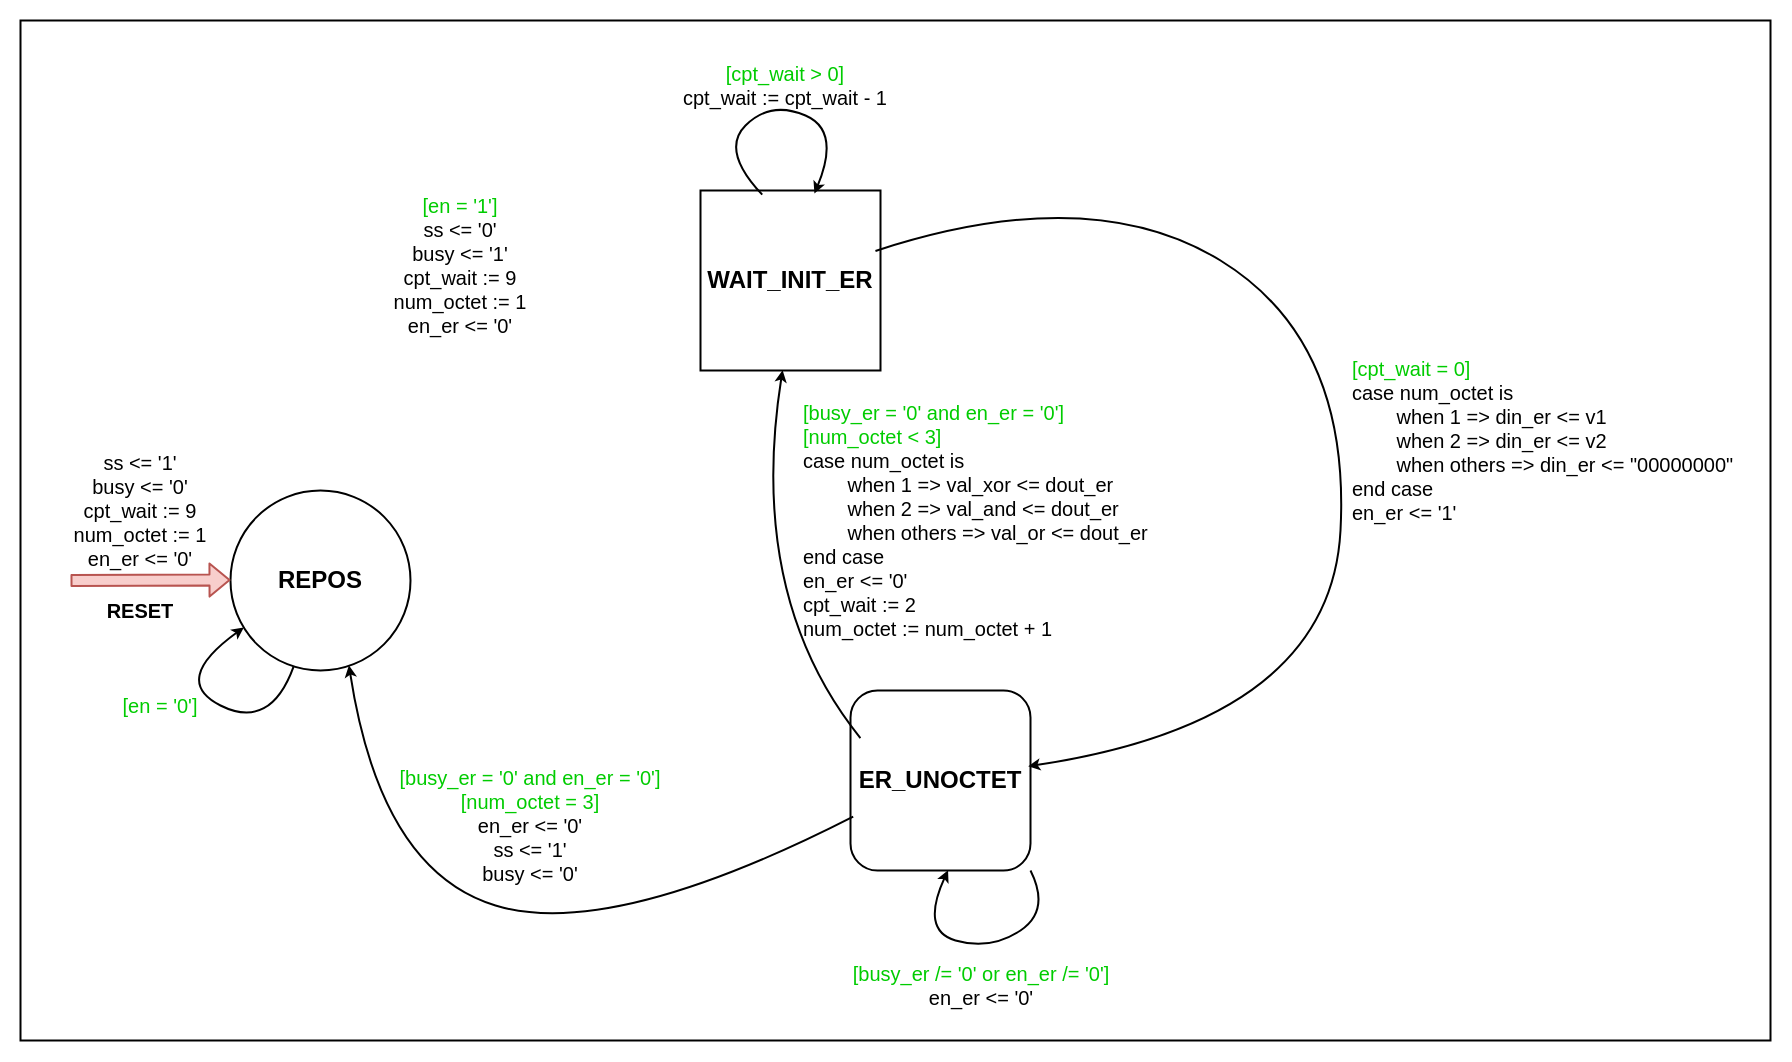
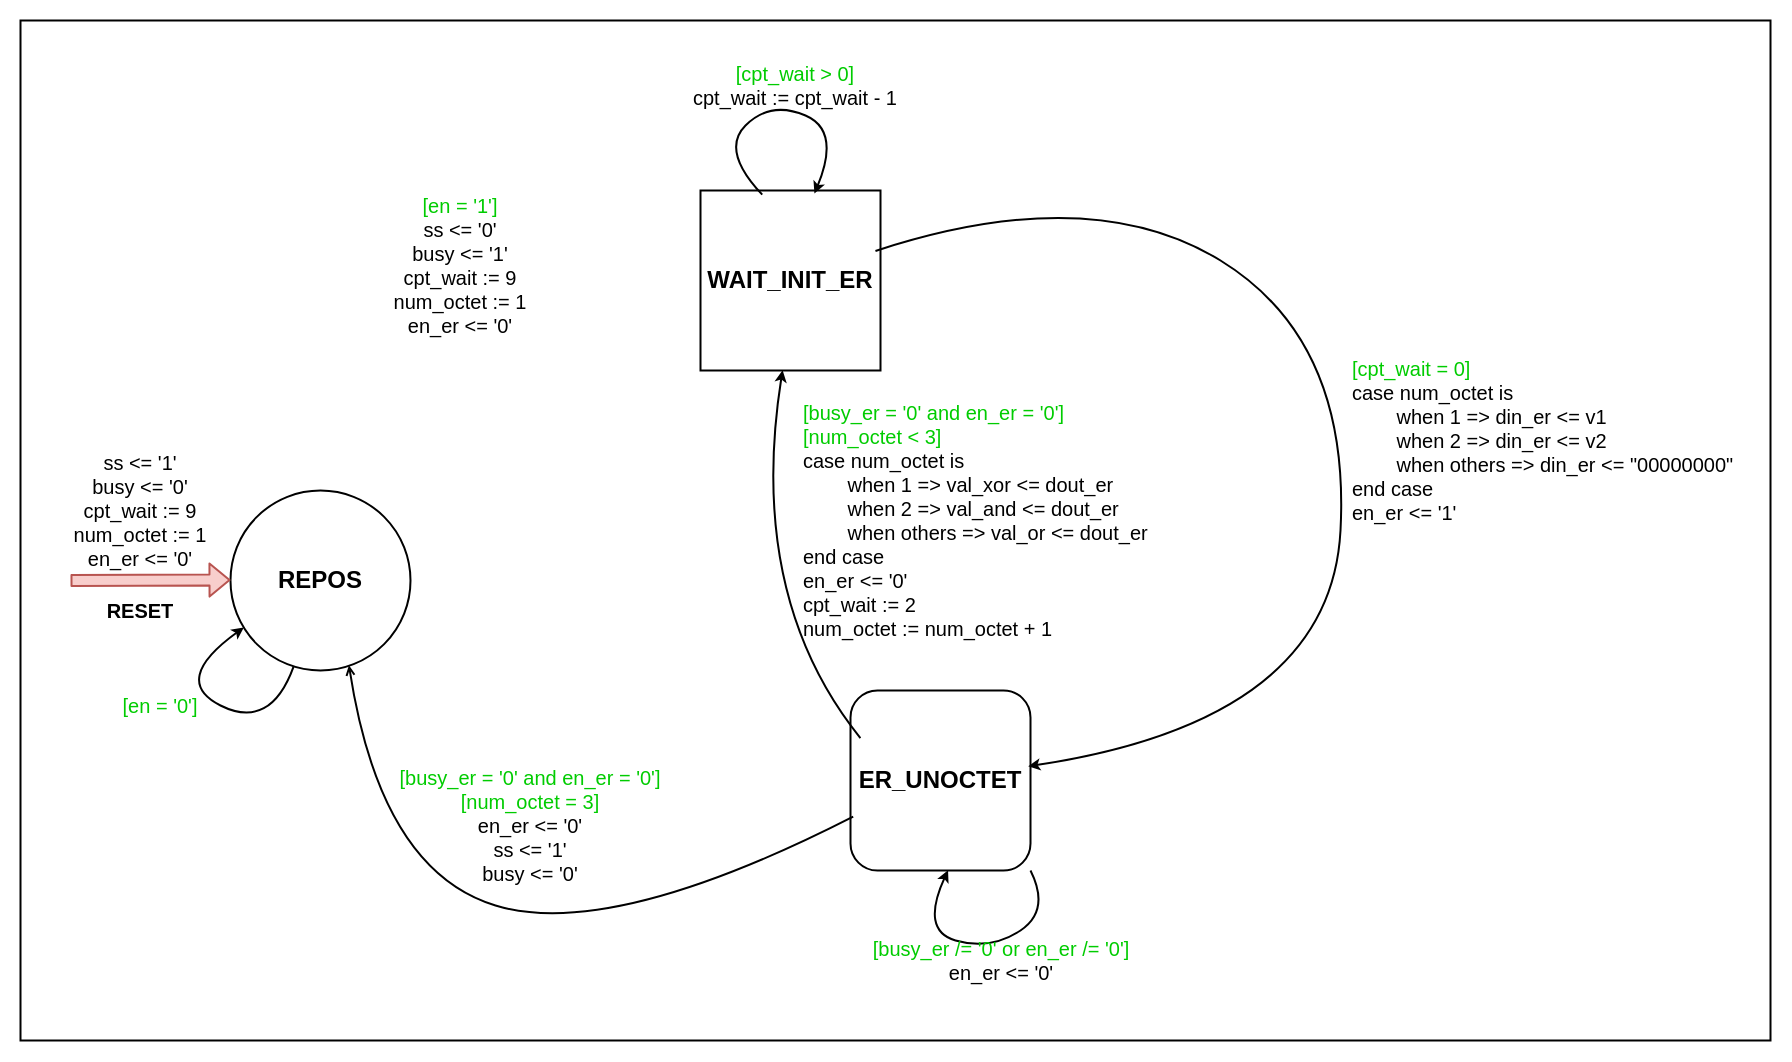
node "[cpt_wait > 0]cpt_wait := cpt_wait - 1": moved (786, 86) -> (796, 86)
edge "ER_UNOCTET" -> "REPOS": arrowhead classic -> open
node "[busy_er /= '0' or en_er /= '0'] en_er <= '0'": moved (982, 986) -> (1002, 961)
